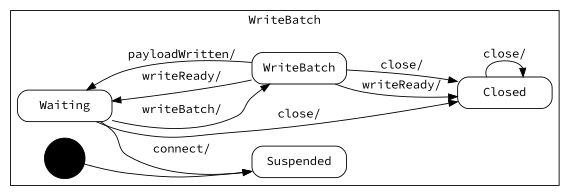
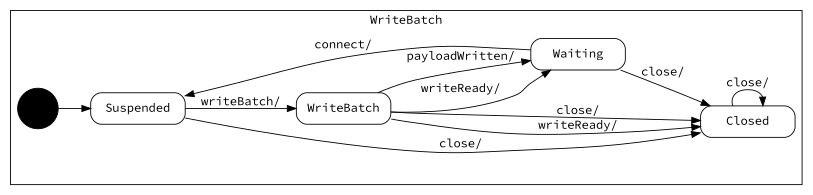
edge "Waiting" -> "WriteBatch": now "Suspended" -> "WriteBatch"
edge "Suspended" -> "Closed": added, label "close/"
